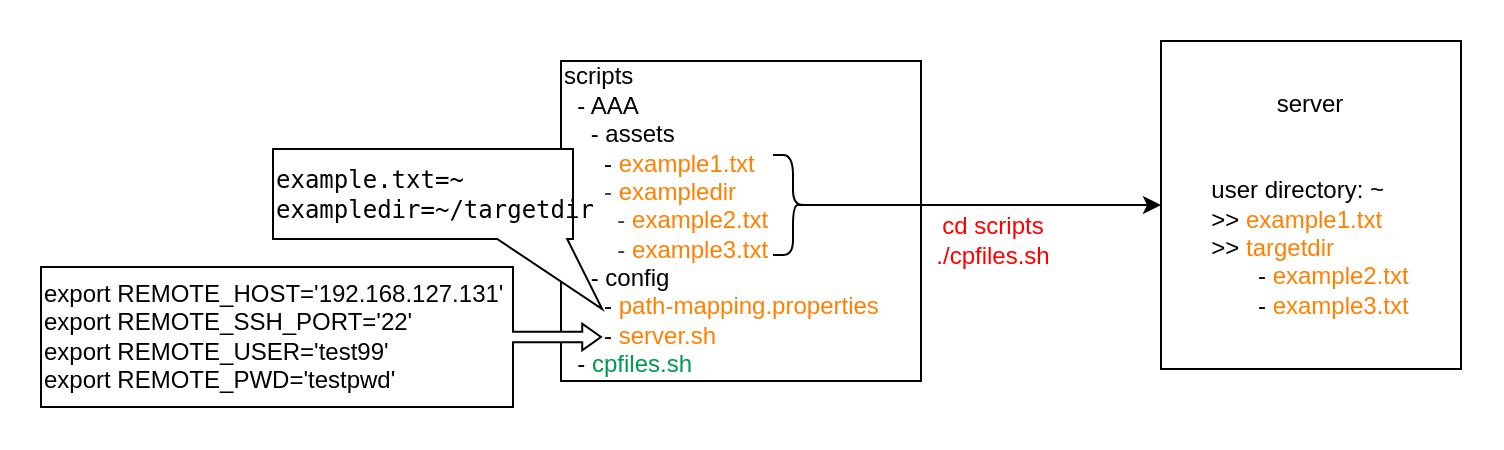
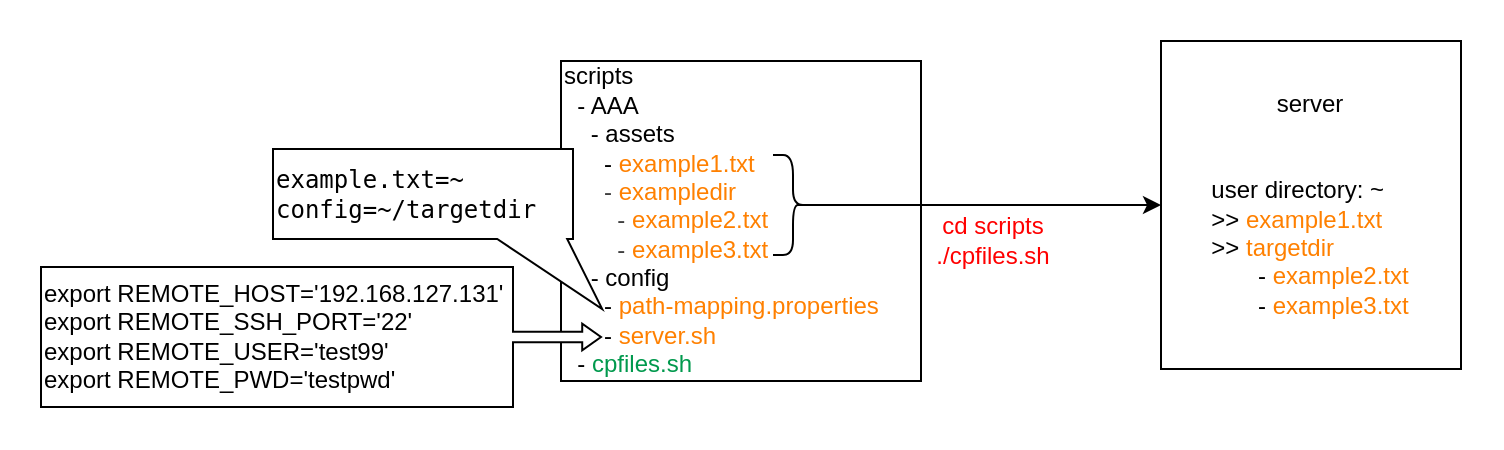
node "example.txt=~ exampledir=~/targetdir": label "example.txt=~ exampledir=~/targetdir" -> "example.txt=~ config=~/targetdir"
